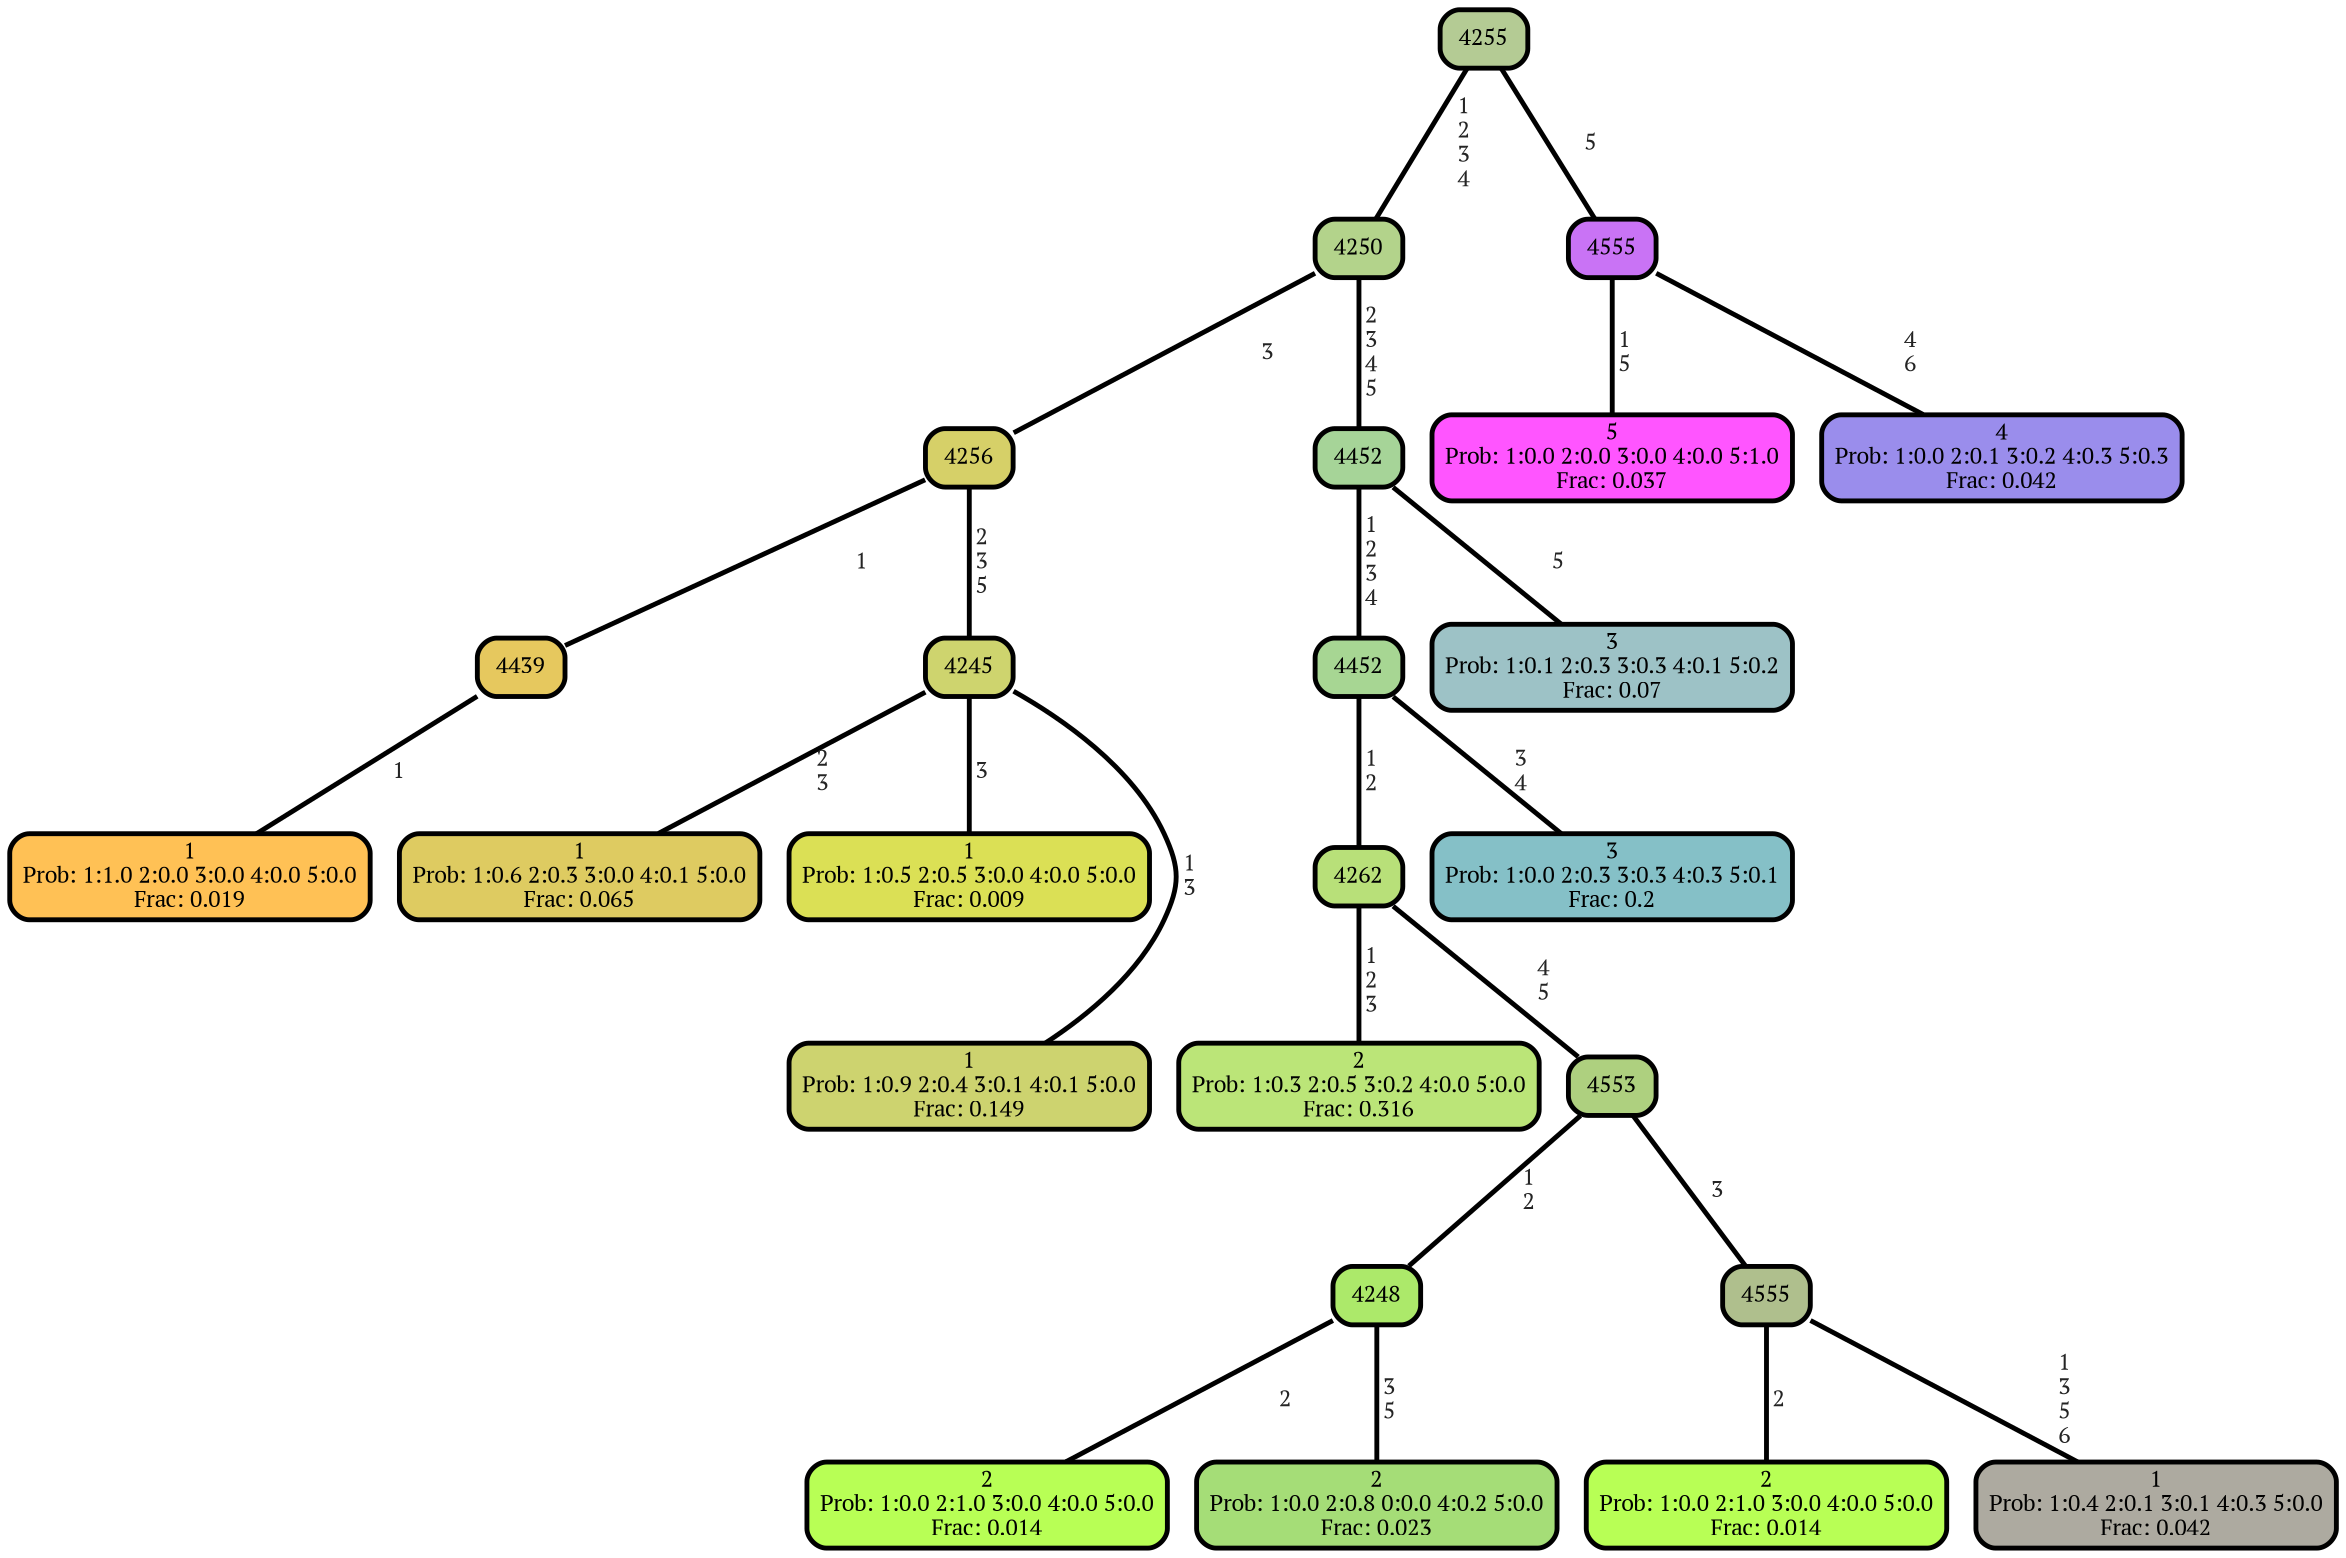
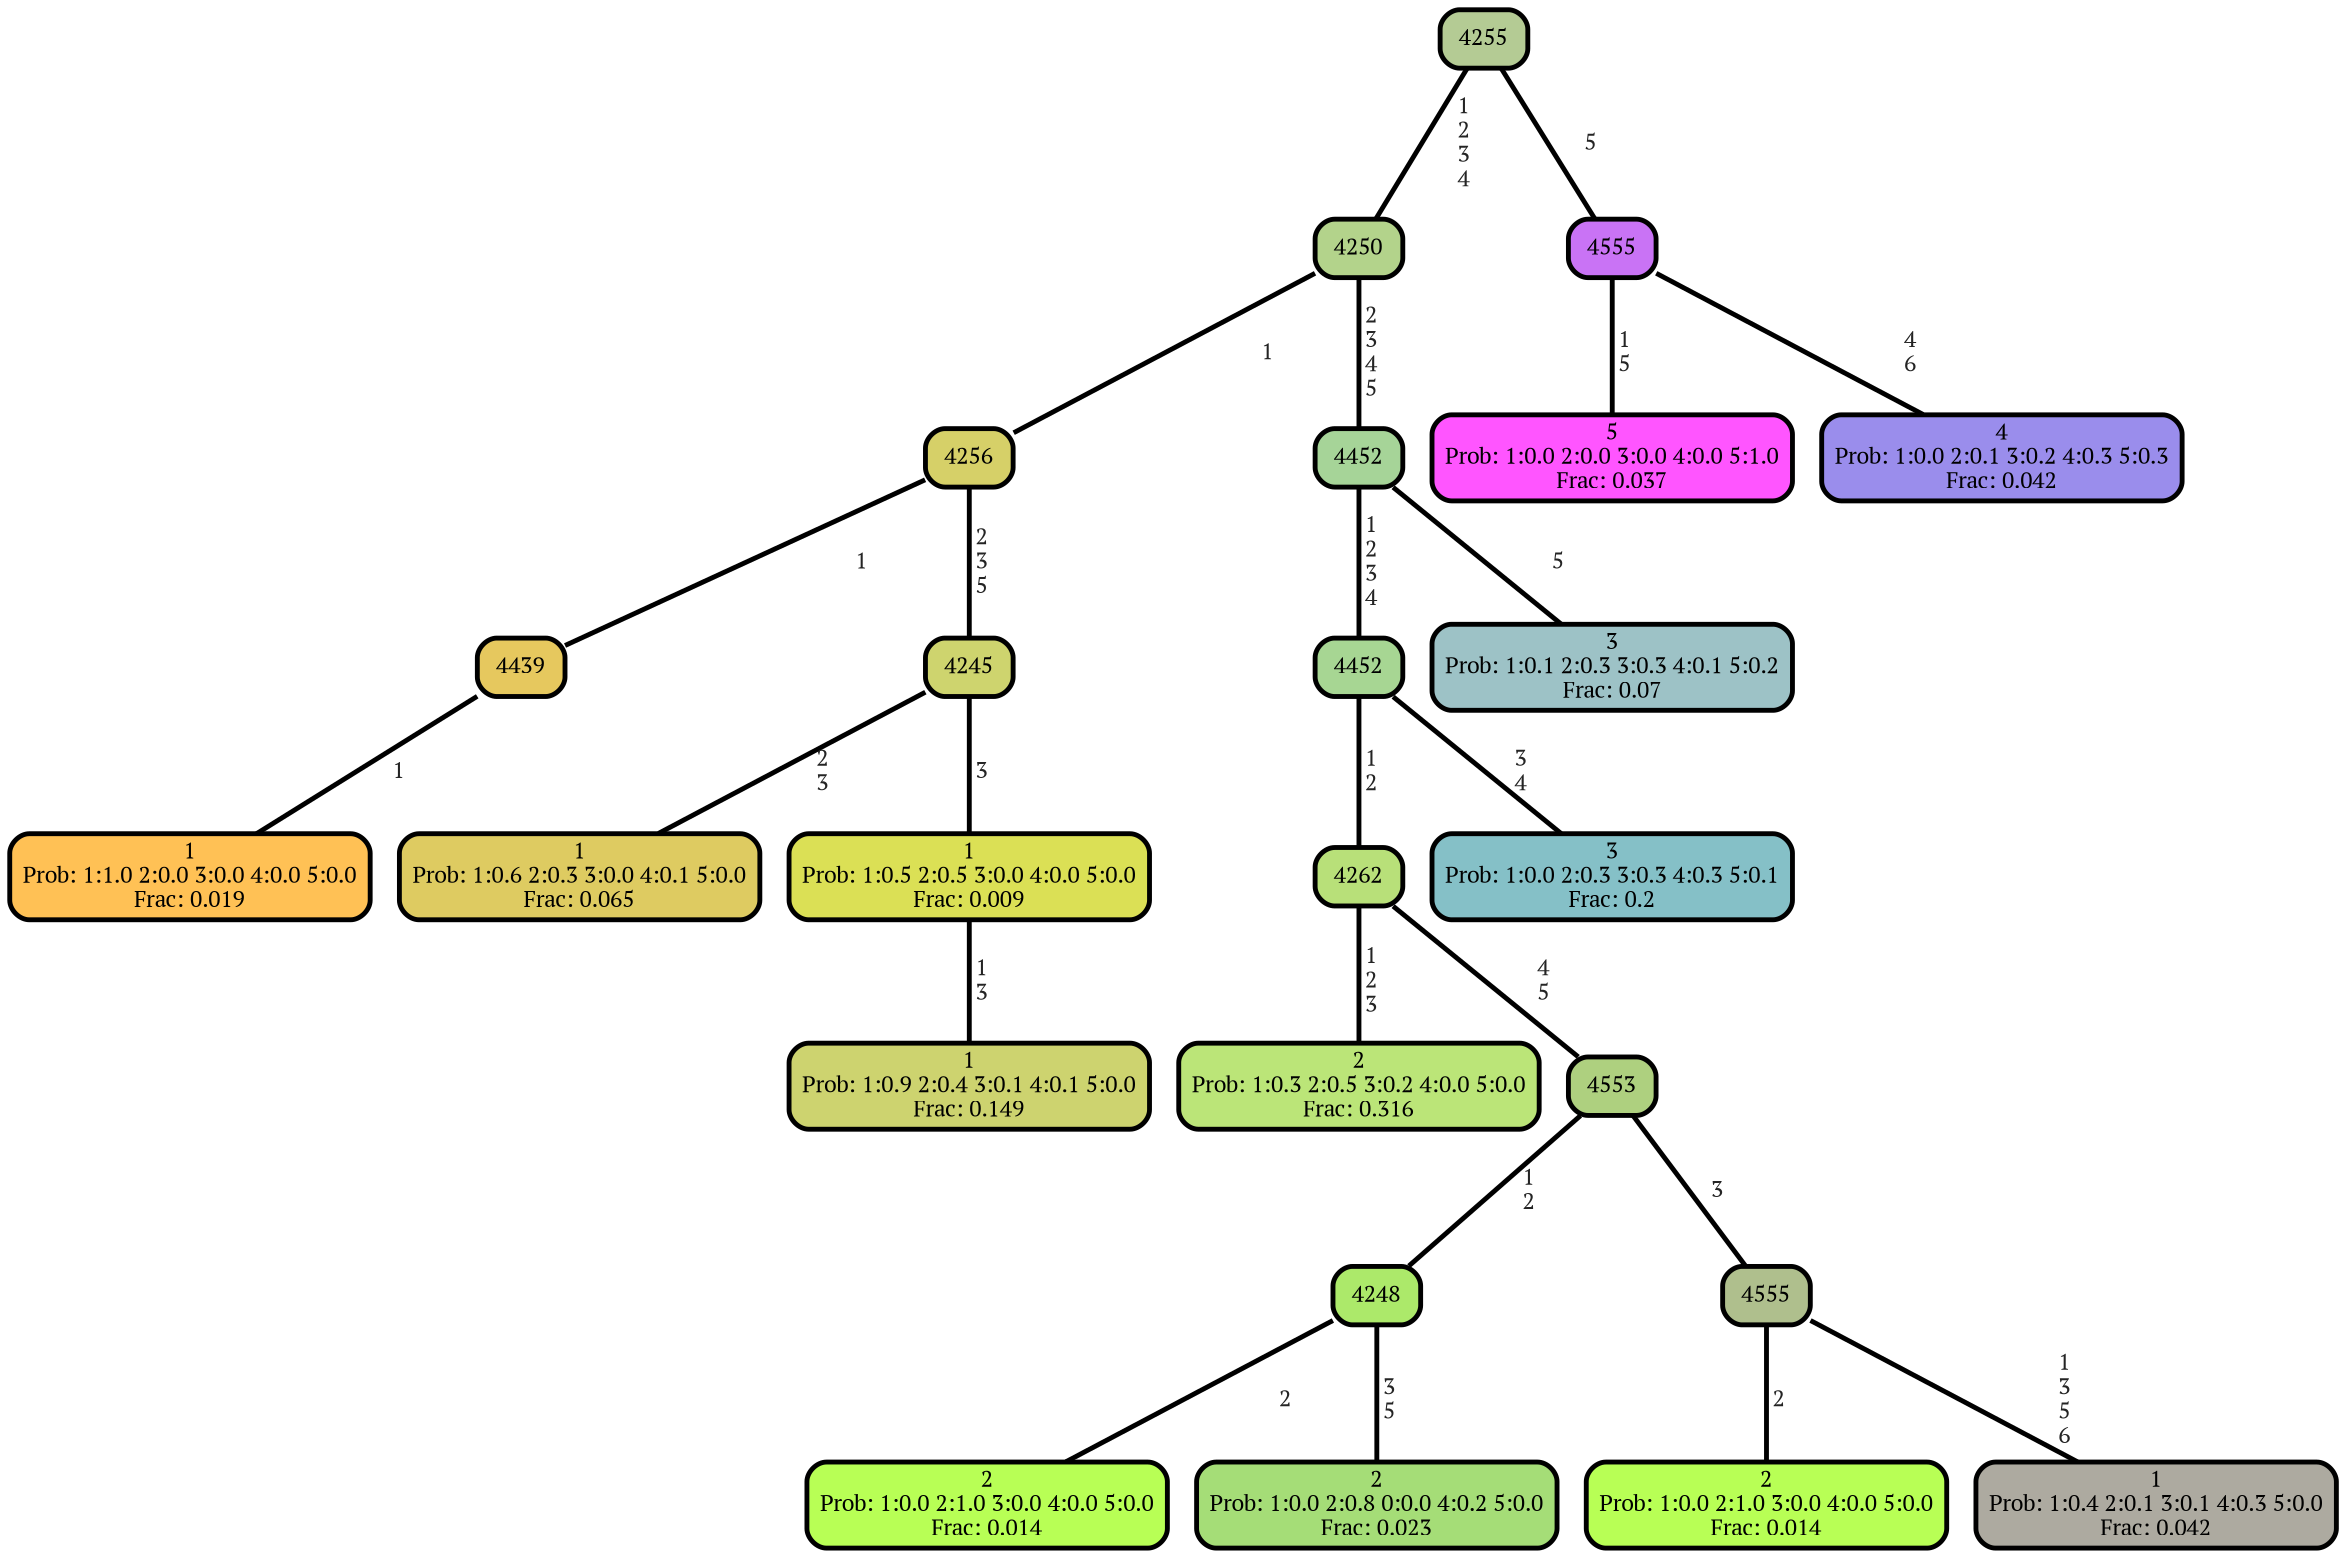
edge "4250" -- "4256": label " 3" -> " 1"
edge "4245" -- "1 Prob: 1:0.9 2:0.4 3:0.1 4:0.1 5:0.0 Frac: 0.149": now "1 Prob: 1:0.5 2:0.5 3:0.0 4:0.0 5:0.0 Frac: 0.009" -- "1 Prob: 1:0.9 2:0.4 3:0.1 4:0.1 5:0.0 Frac: 0.149"
